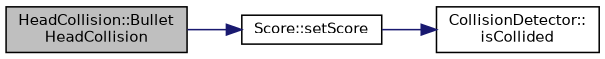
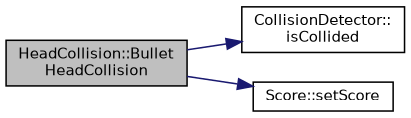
edge "Score::setScore" -> "CollisionDetector:: isCollided": now "HeadCollision::Bullet HeadCollision" -> "CollisionDetector:: isCollided"
